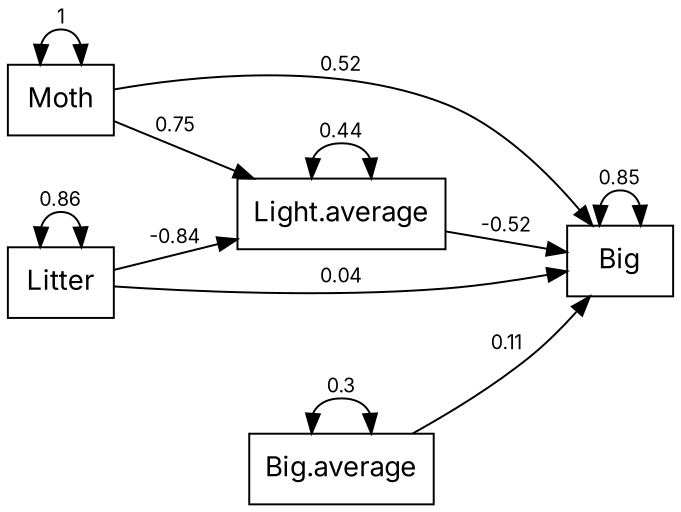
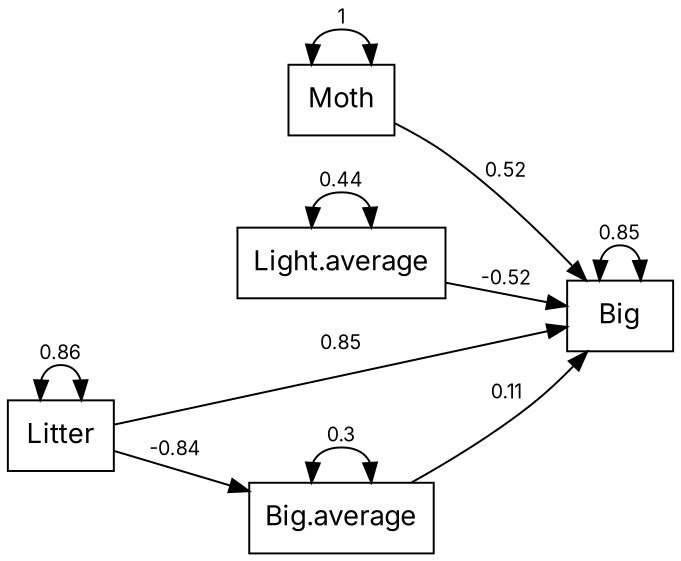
edge "Moth" -> "Light.average": removed, label "0.75"
edge "Litter" -> "Light.average": now "Litter" -> "Big.average"
edge "Litter" -> "Big": label "0.04" -> "0.85"
